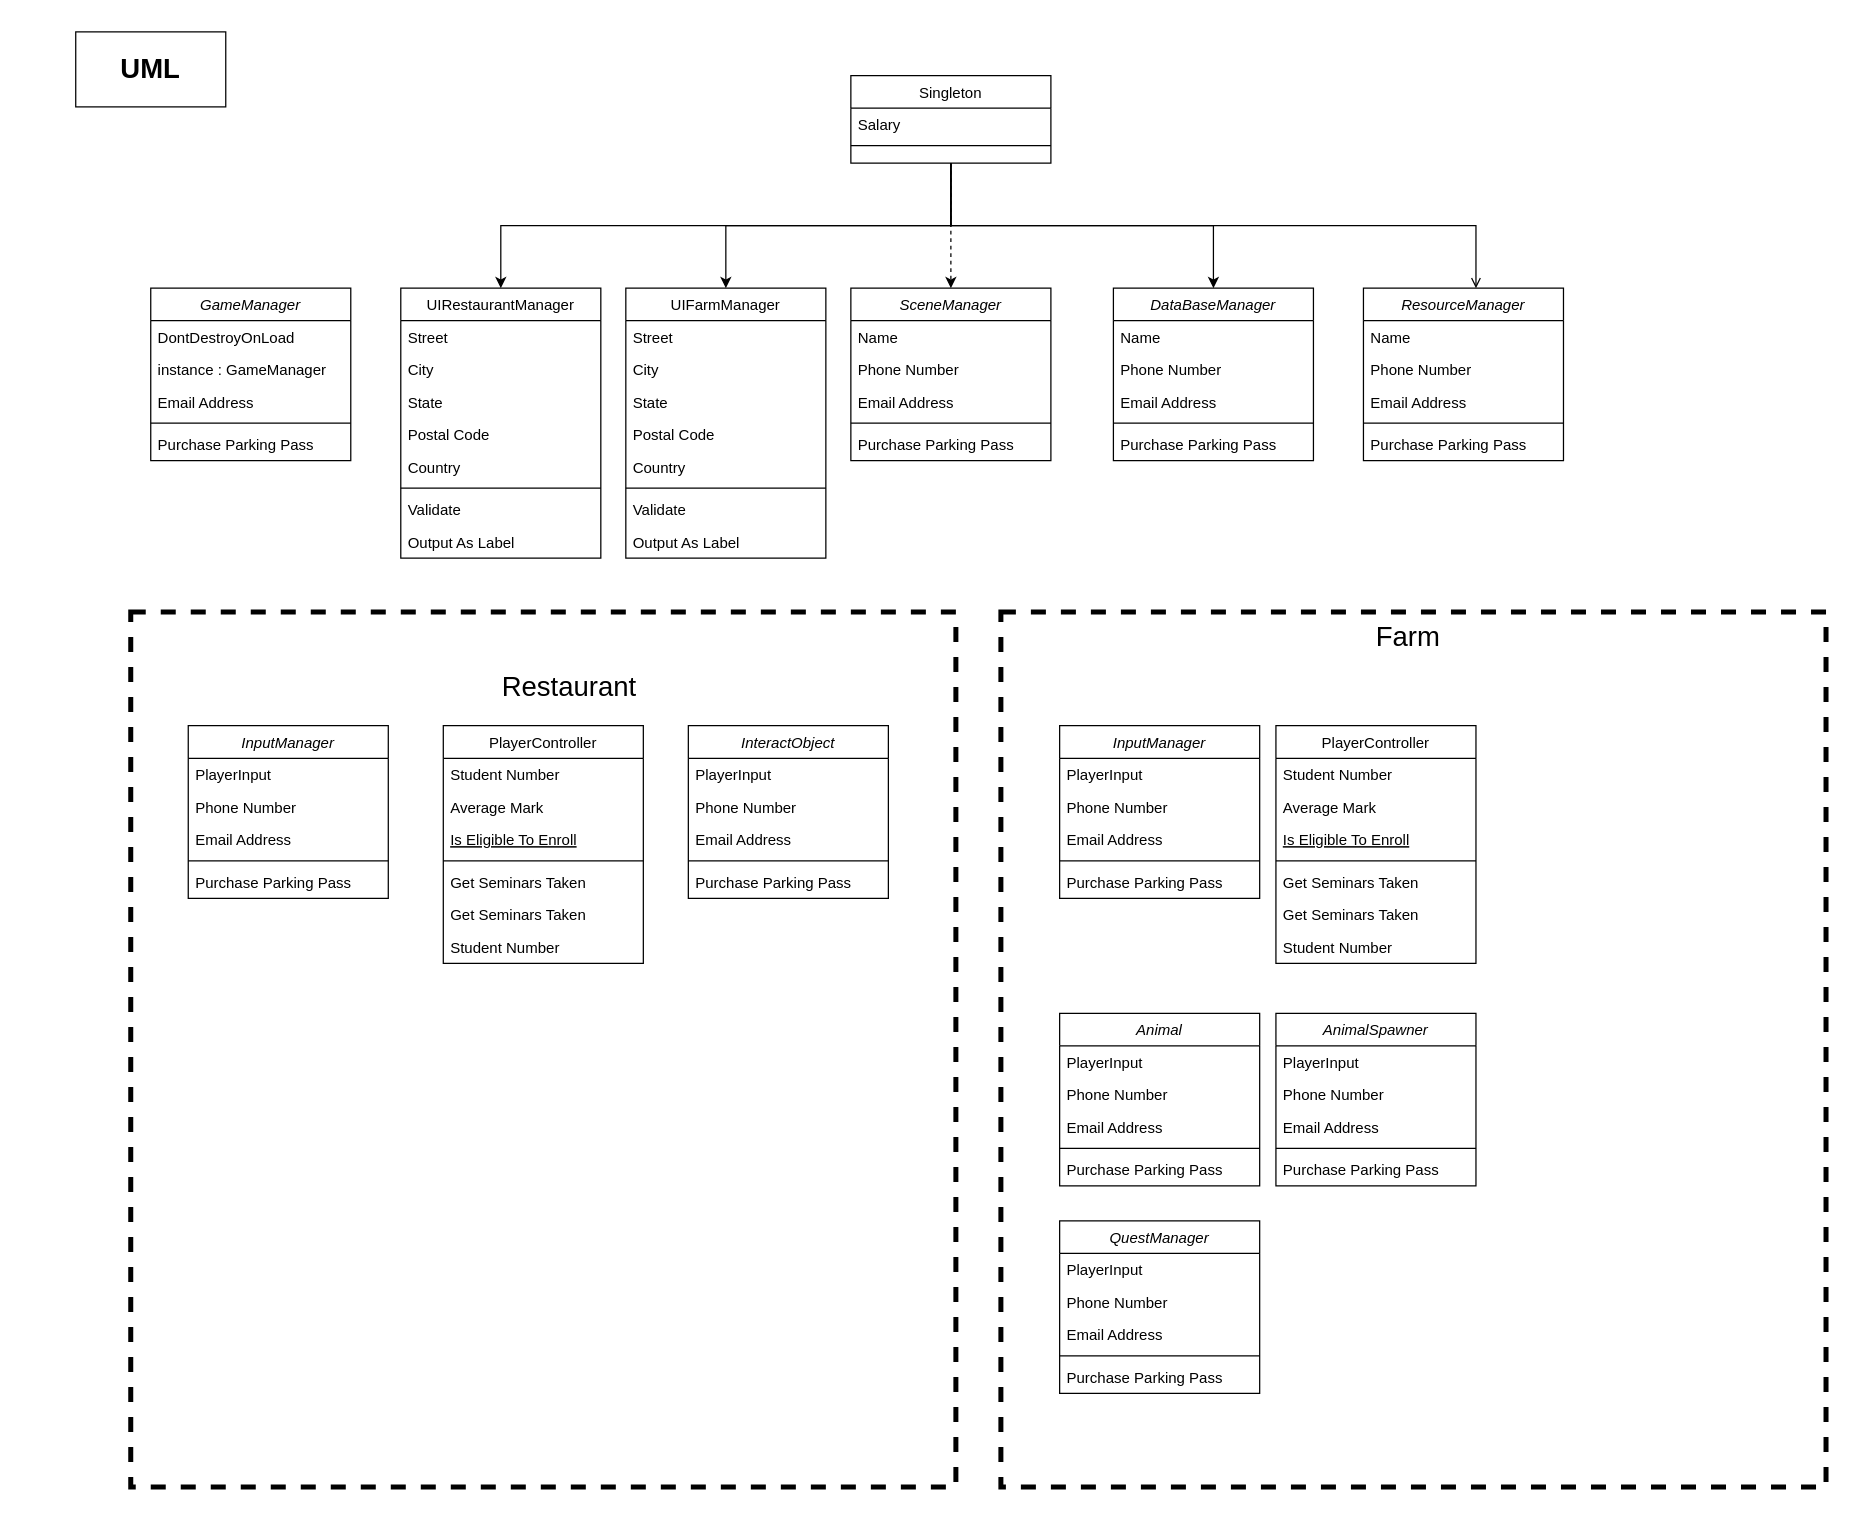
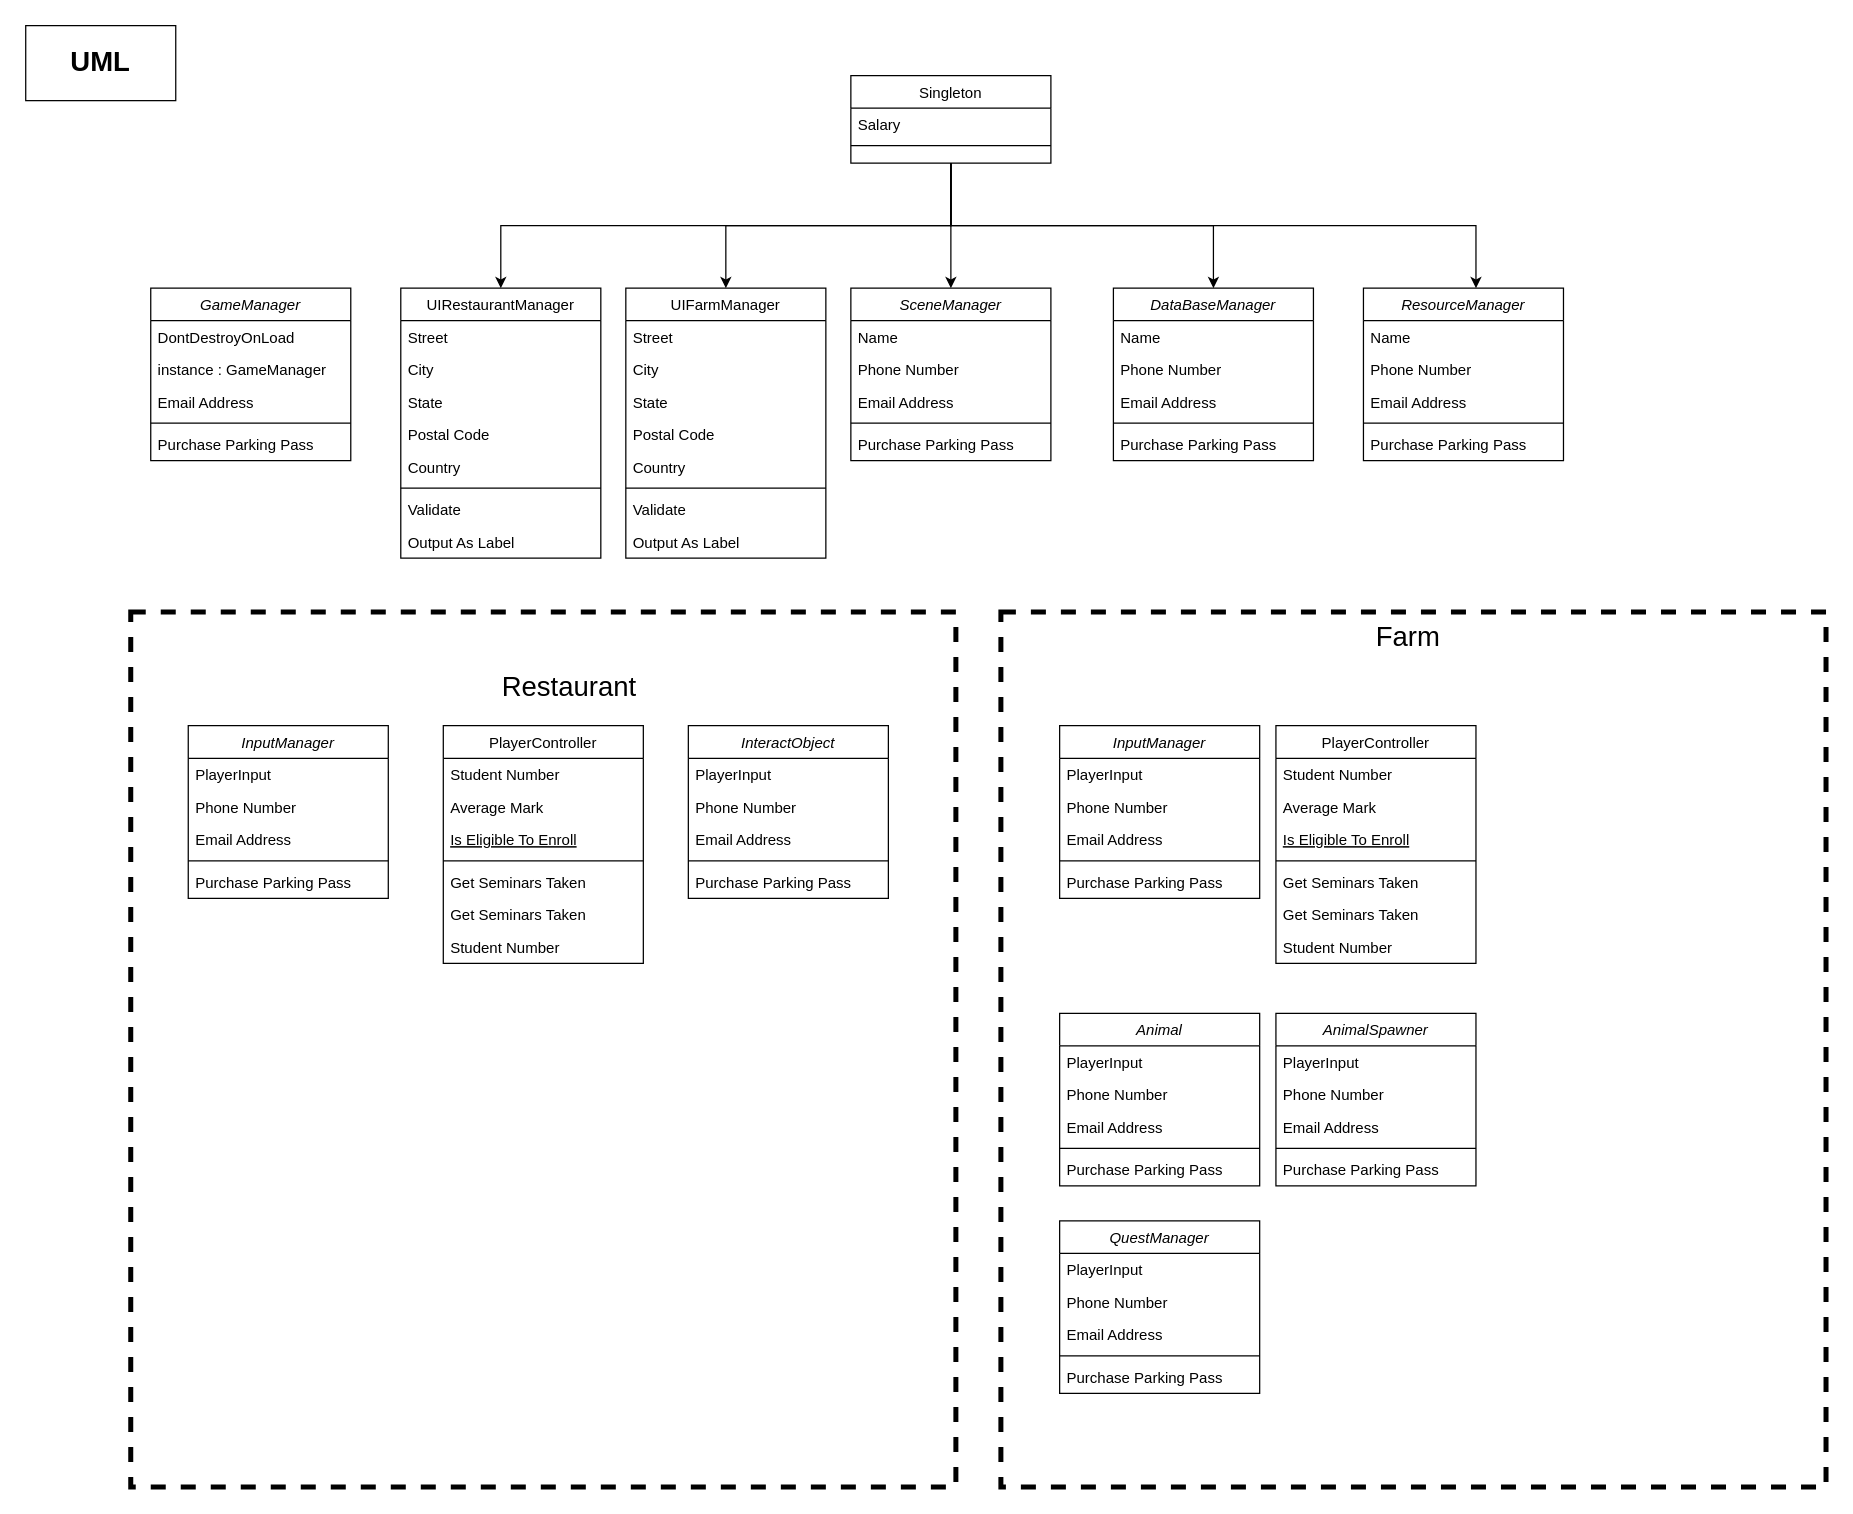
node "UML": moved (151, 69) -> (101, 63)
edge "Singleton" -> "SceneManager": style dashed -> solid
edge "Singleton" -> "ResourceManager": arrowhead open -> classic
